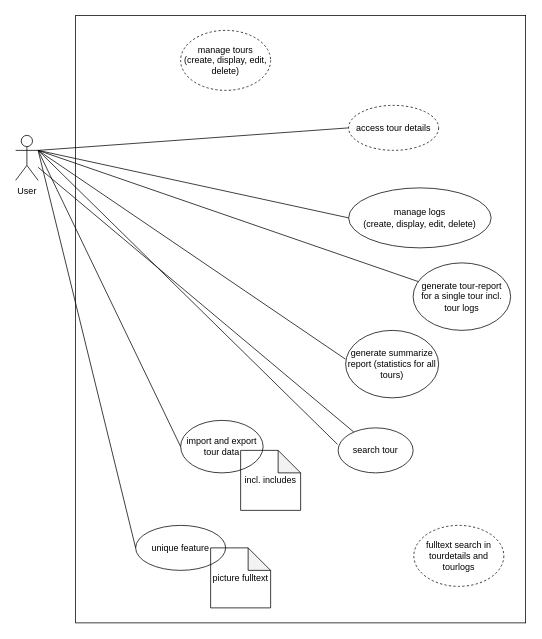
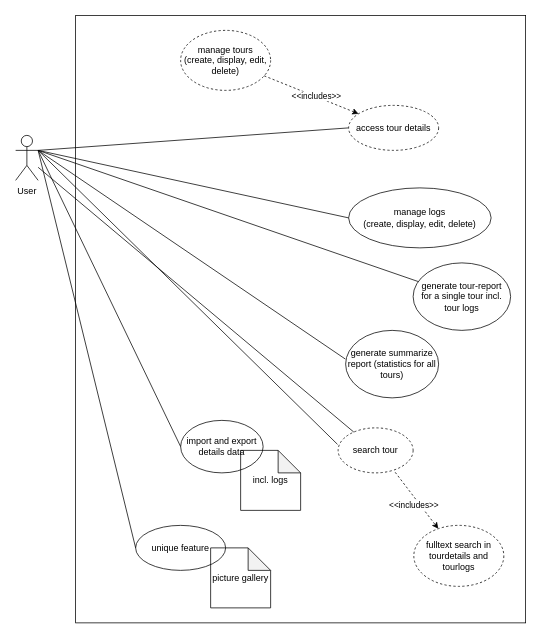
edge "manage tours (create, display, edit, delete)" -> "access tour details": added, label "<<includes>>"
node "import and export tour data": label "import and export tour data" -> "import and export details data"
node "search tour": style solid -> dashed
node "incl. includes": label "incl. includes" -> "incl. logs"
edge "search tour" -> "fulltext search in tourdetails and tourlogs": added, label "<<includes>>"
node "picture fulltext": label "picture fulltext" -> "picture gallery"
